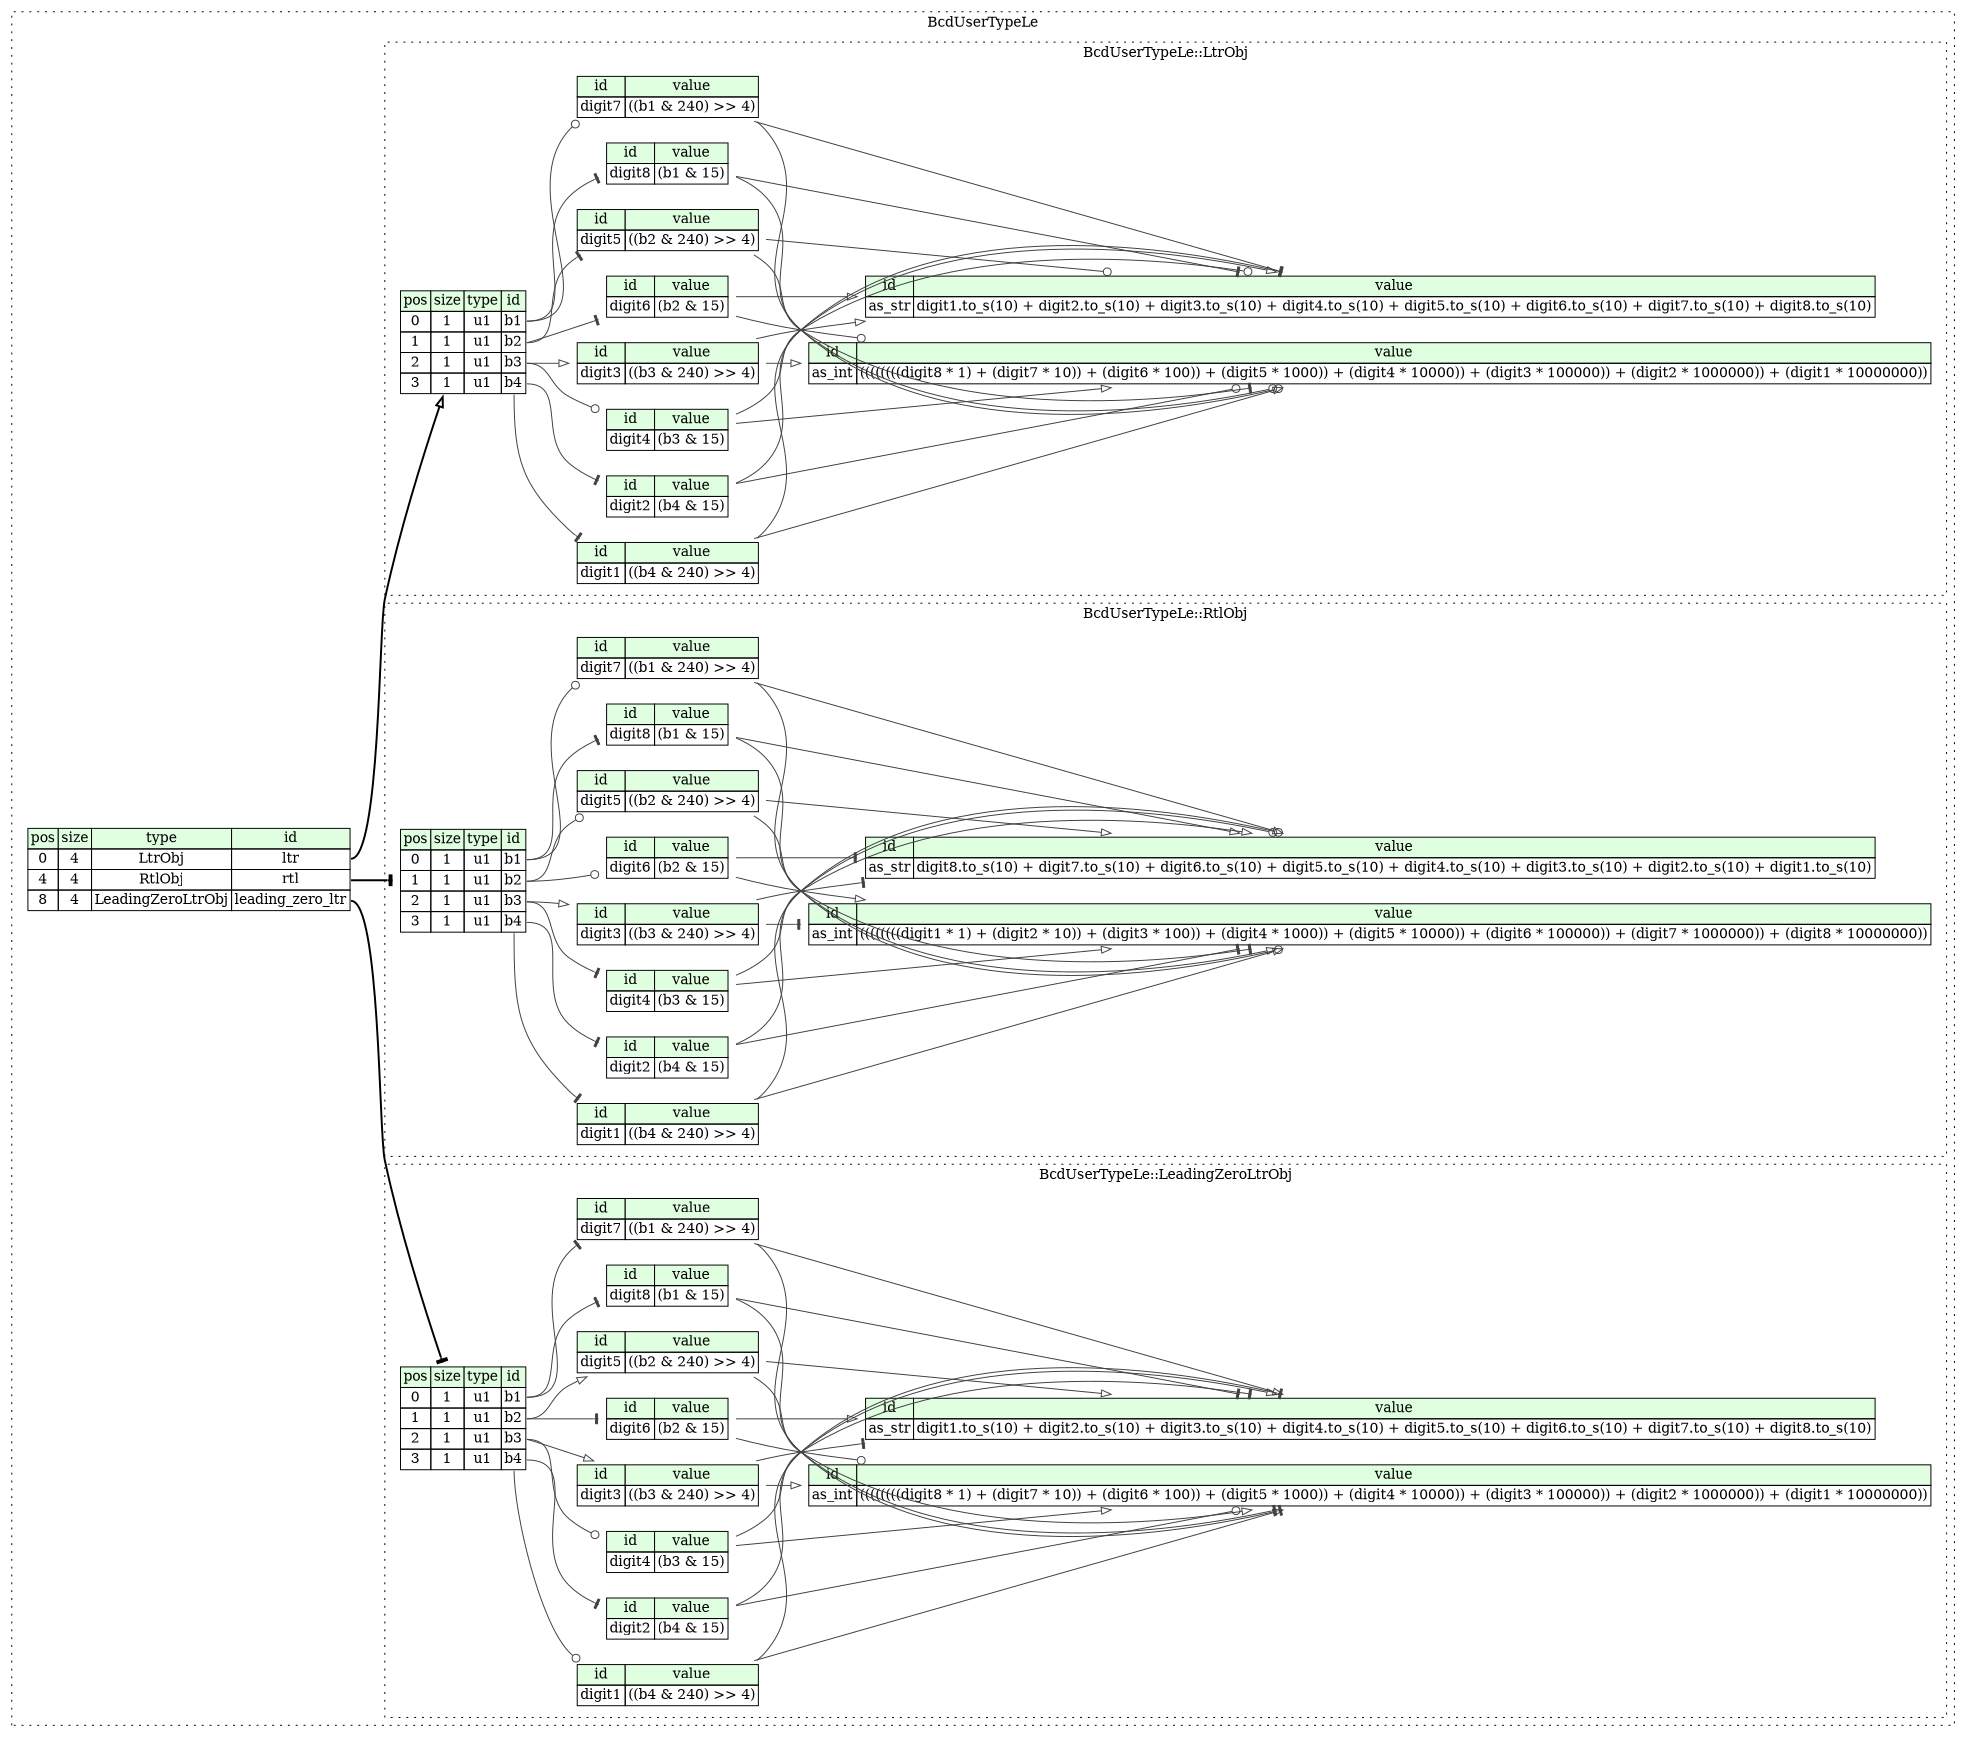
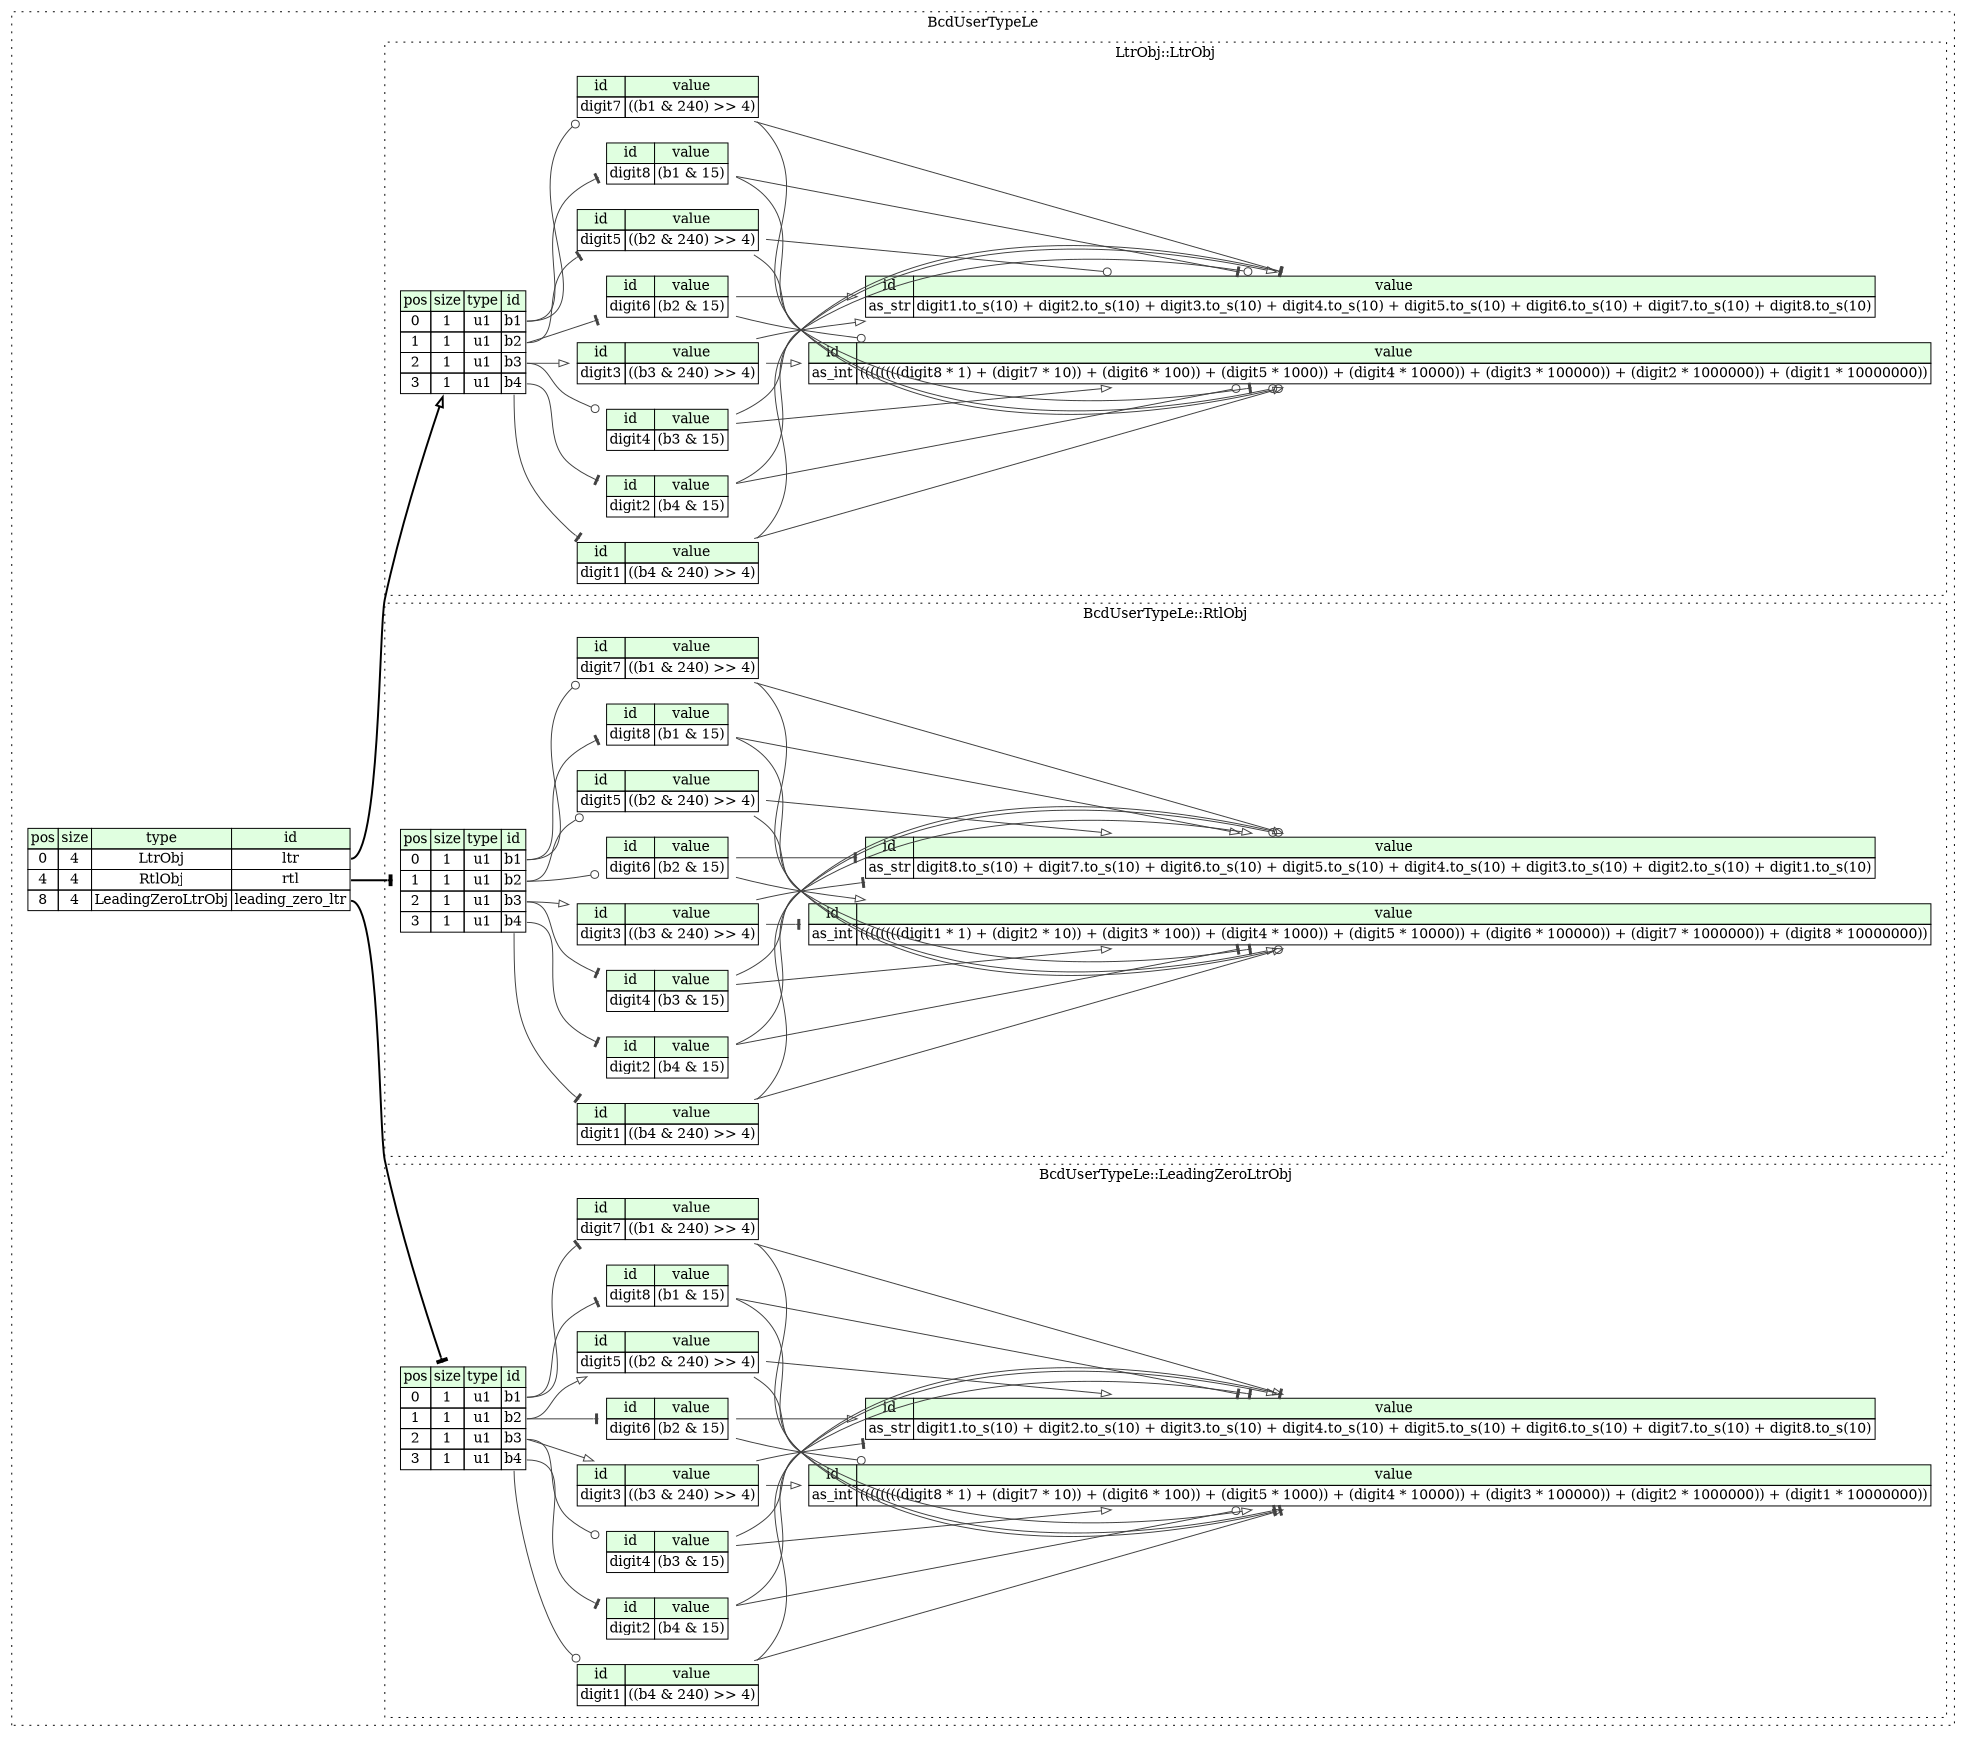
cluster "BcdUserTypeLe::LtrObj": label "BcdUserTypeLe::LtrObj" -> "LtrObj::LtrObj"
